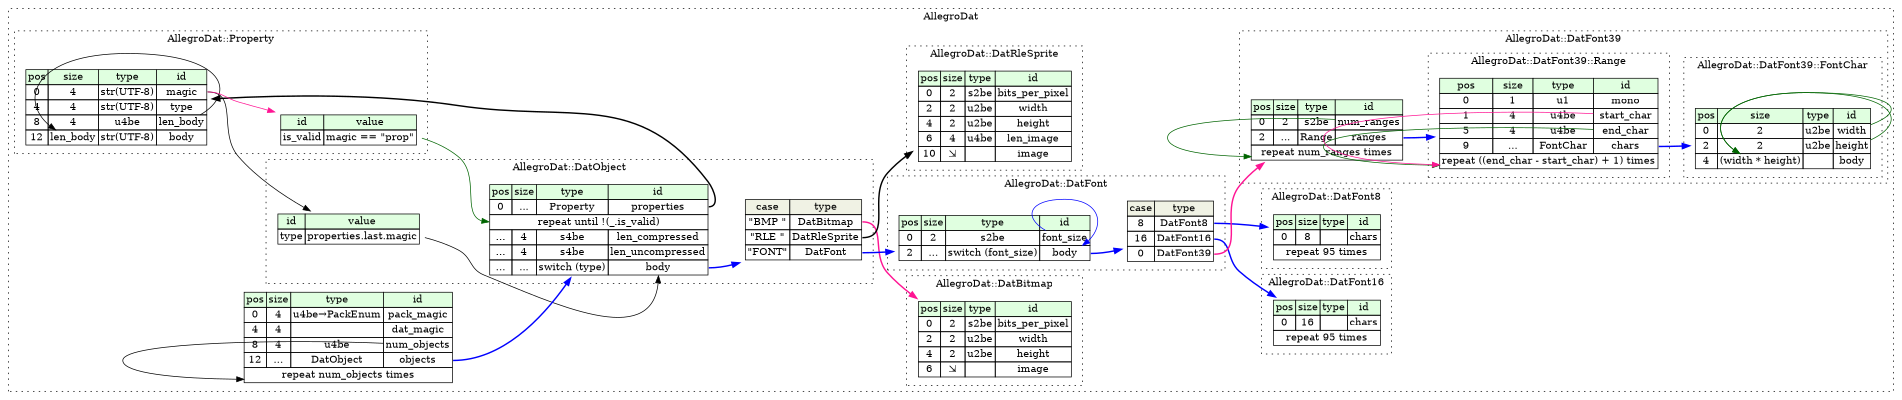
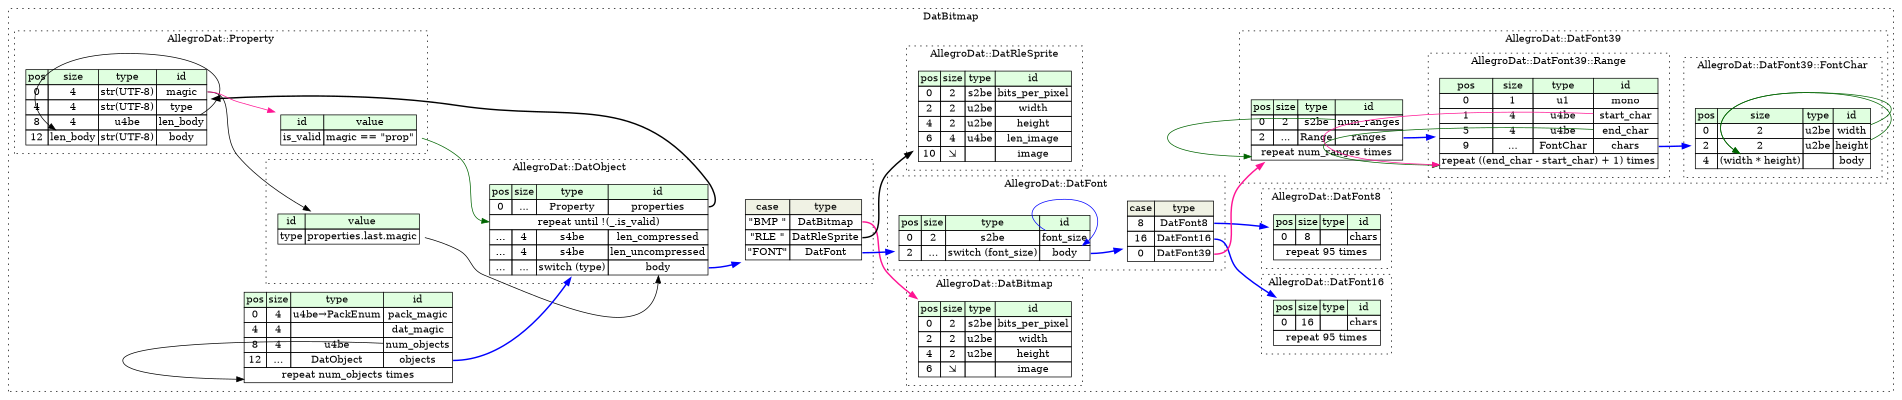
cluster "AllegroDat": label "AllegroDat" -> "DatBitmap"
